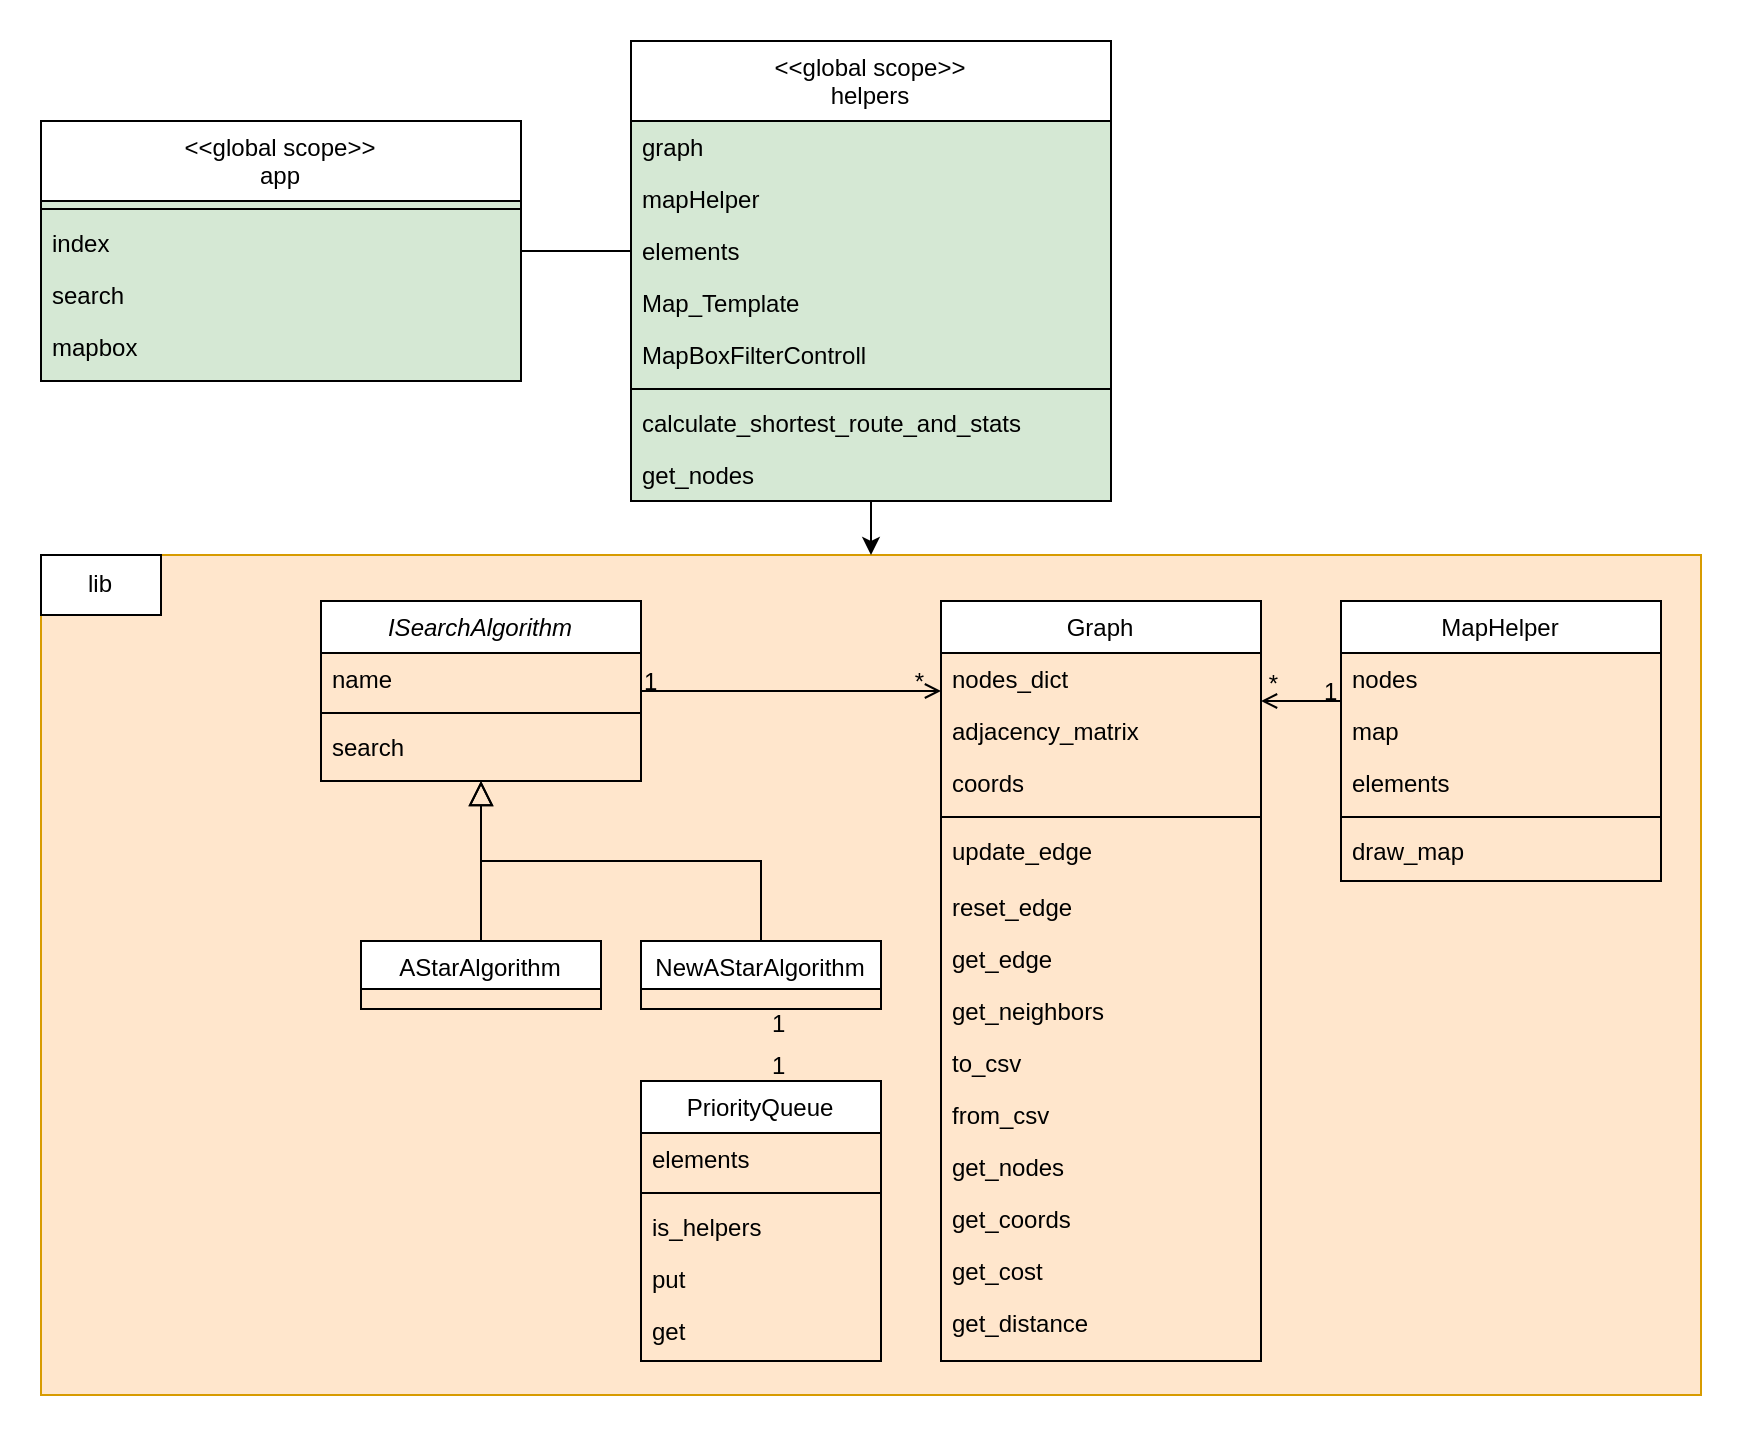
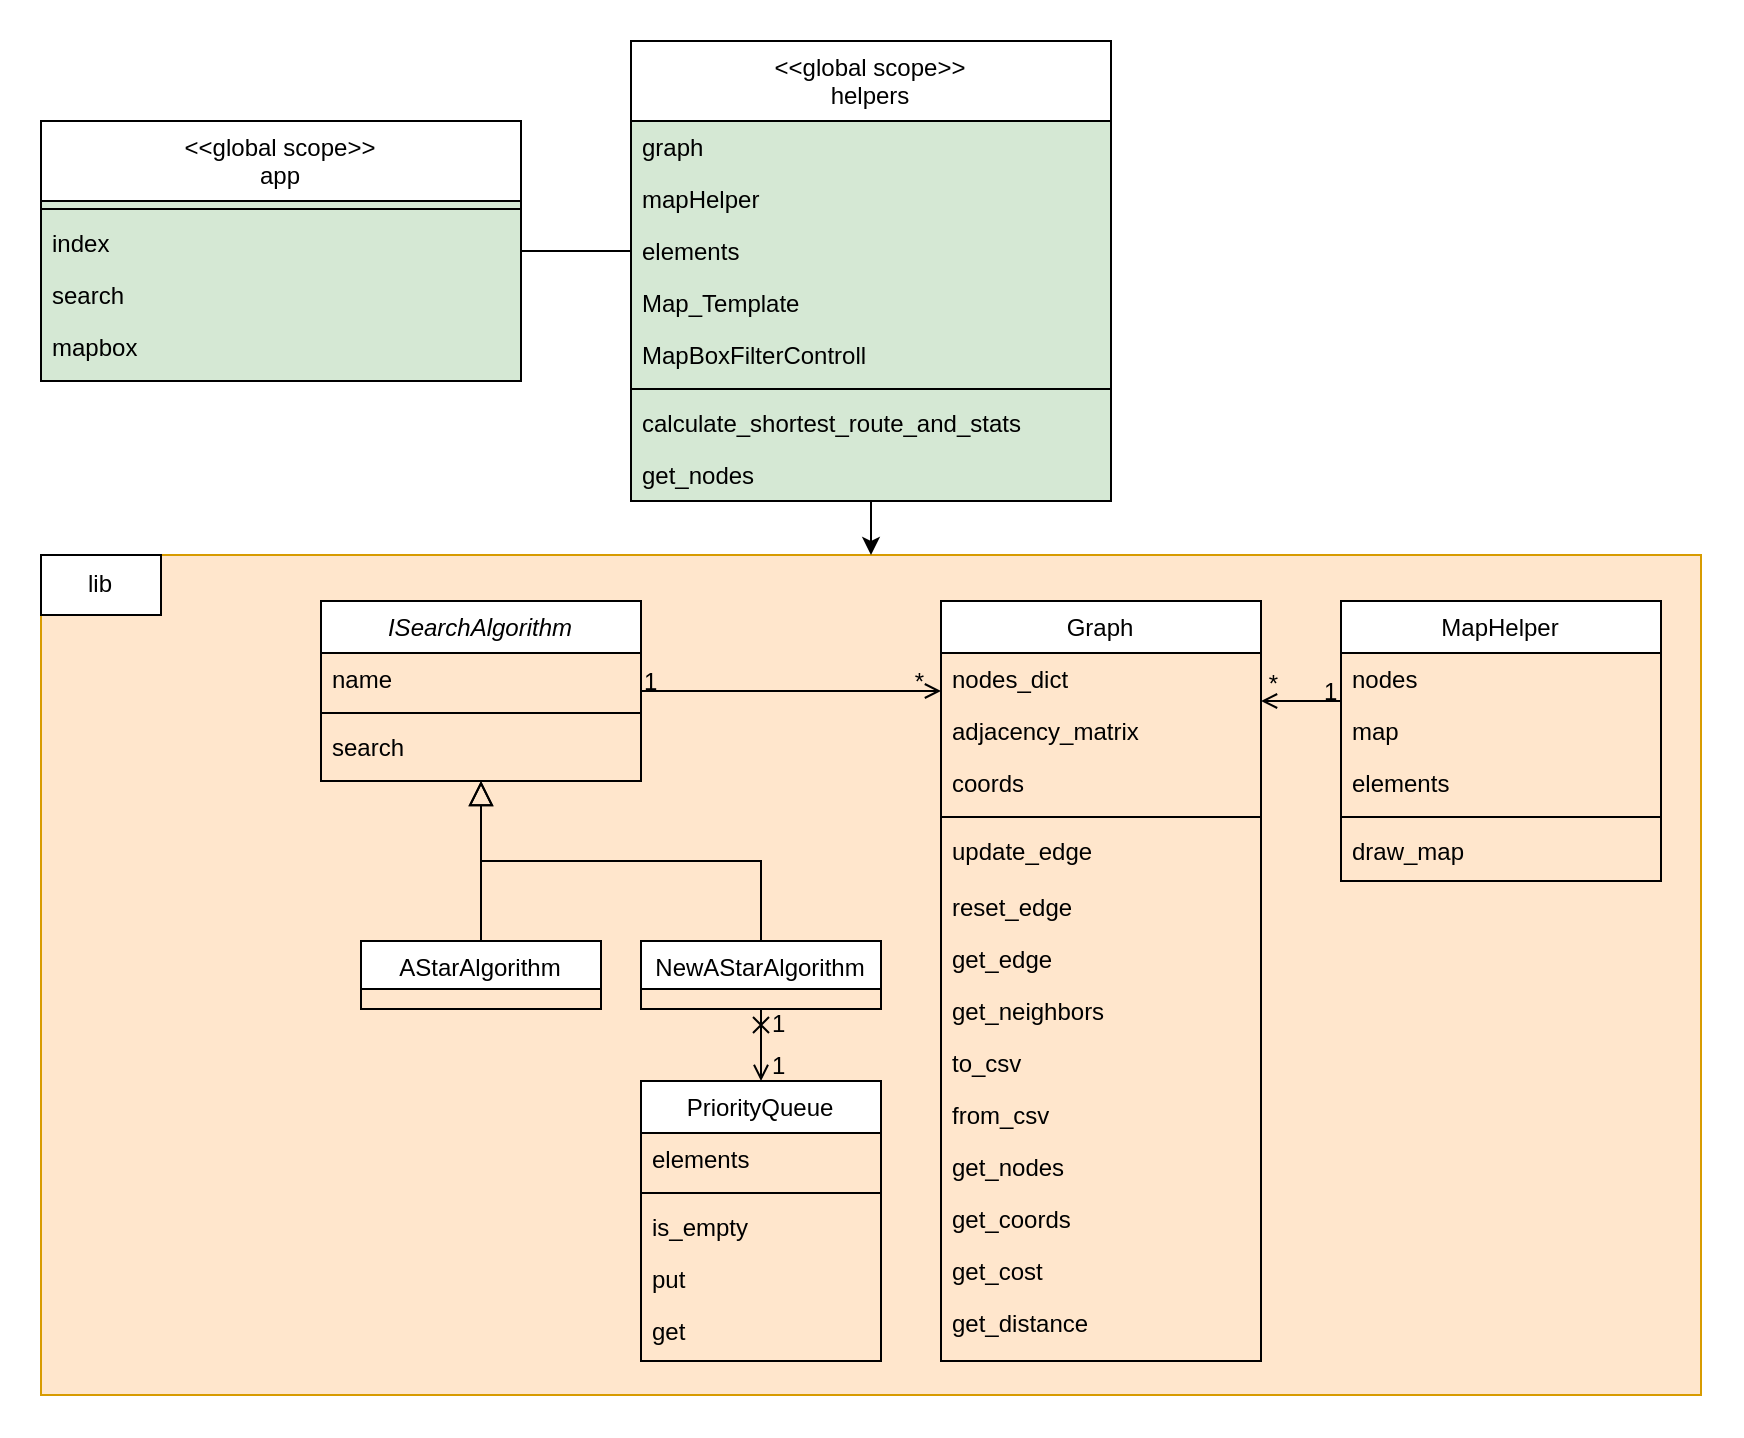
edge "NewAStarAlgorithm" -- "PriorityQueue": added
node "is_helpers": label "is_helpers" -> "is_empty"
